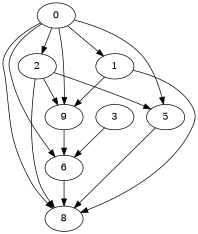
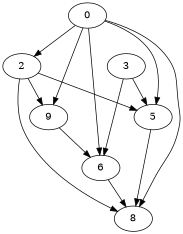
node "1": removed
edge "3" -> "5": added
